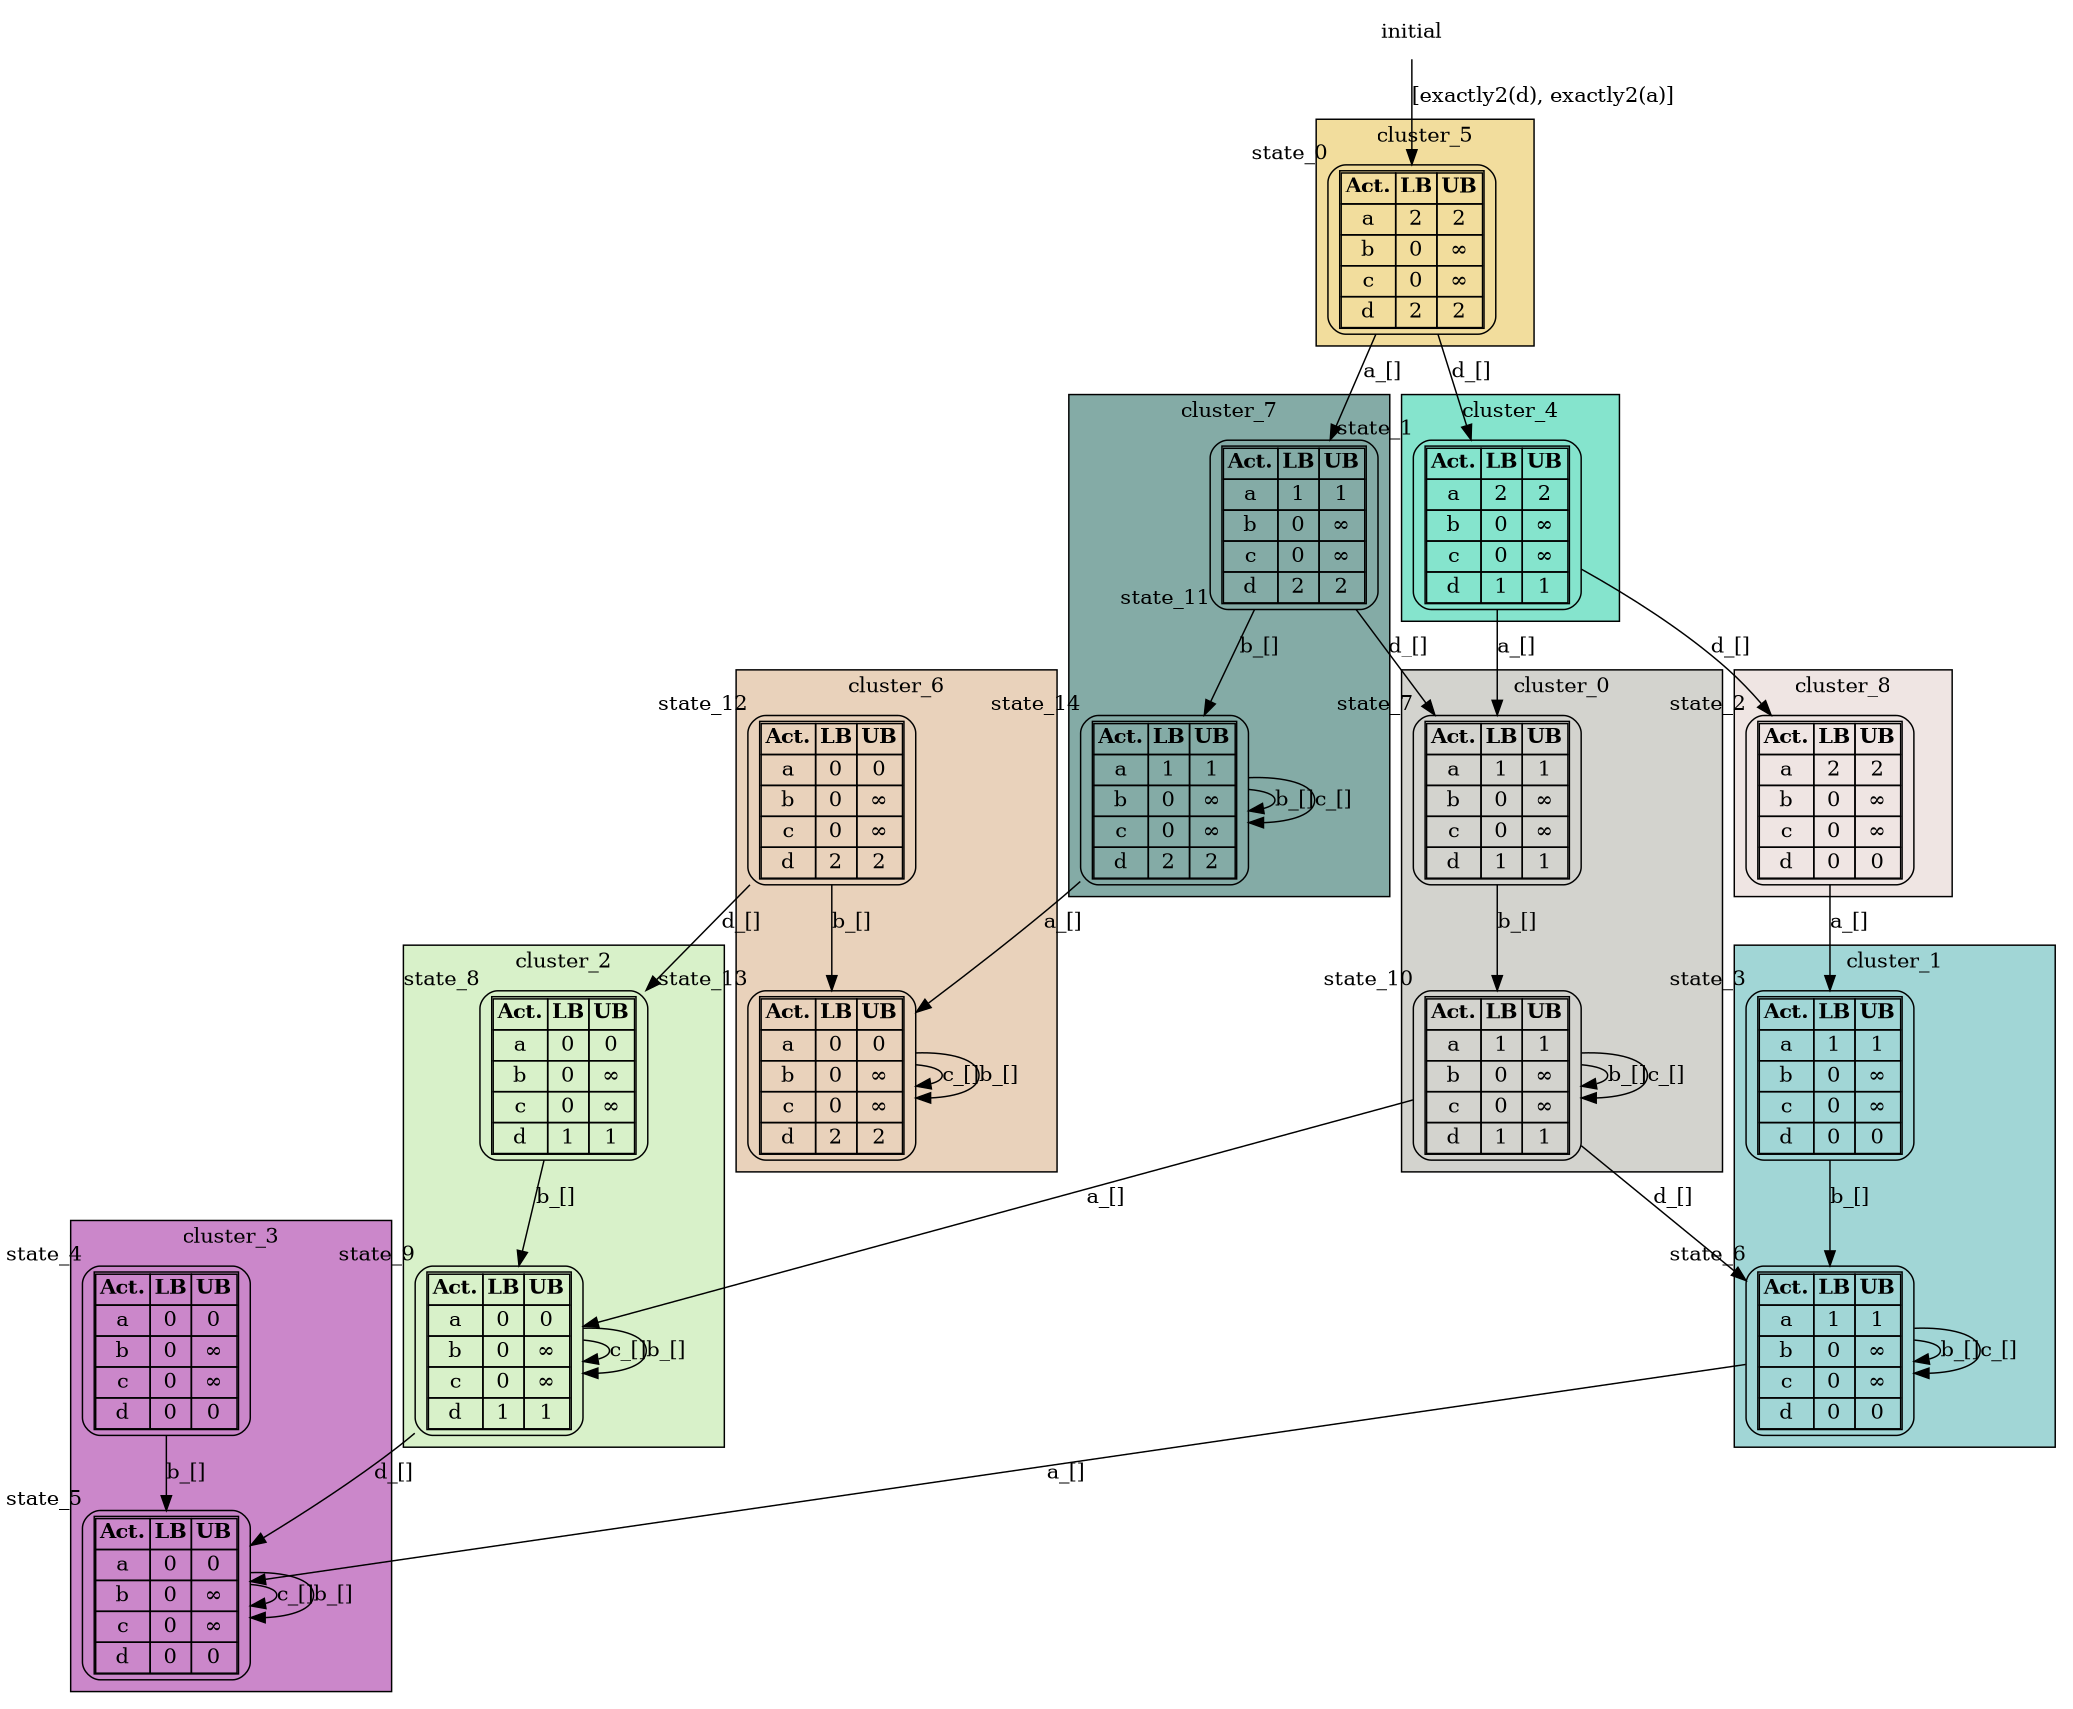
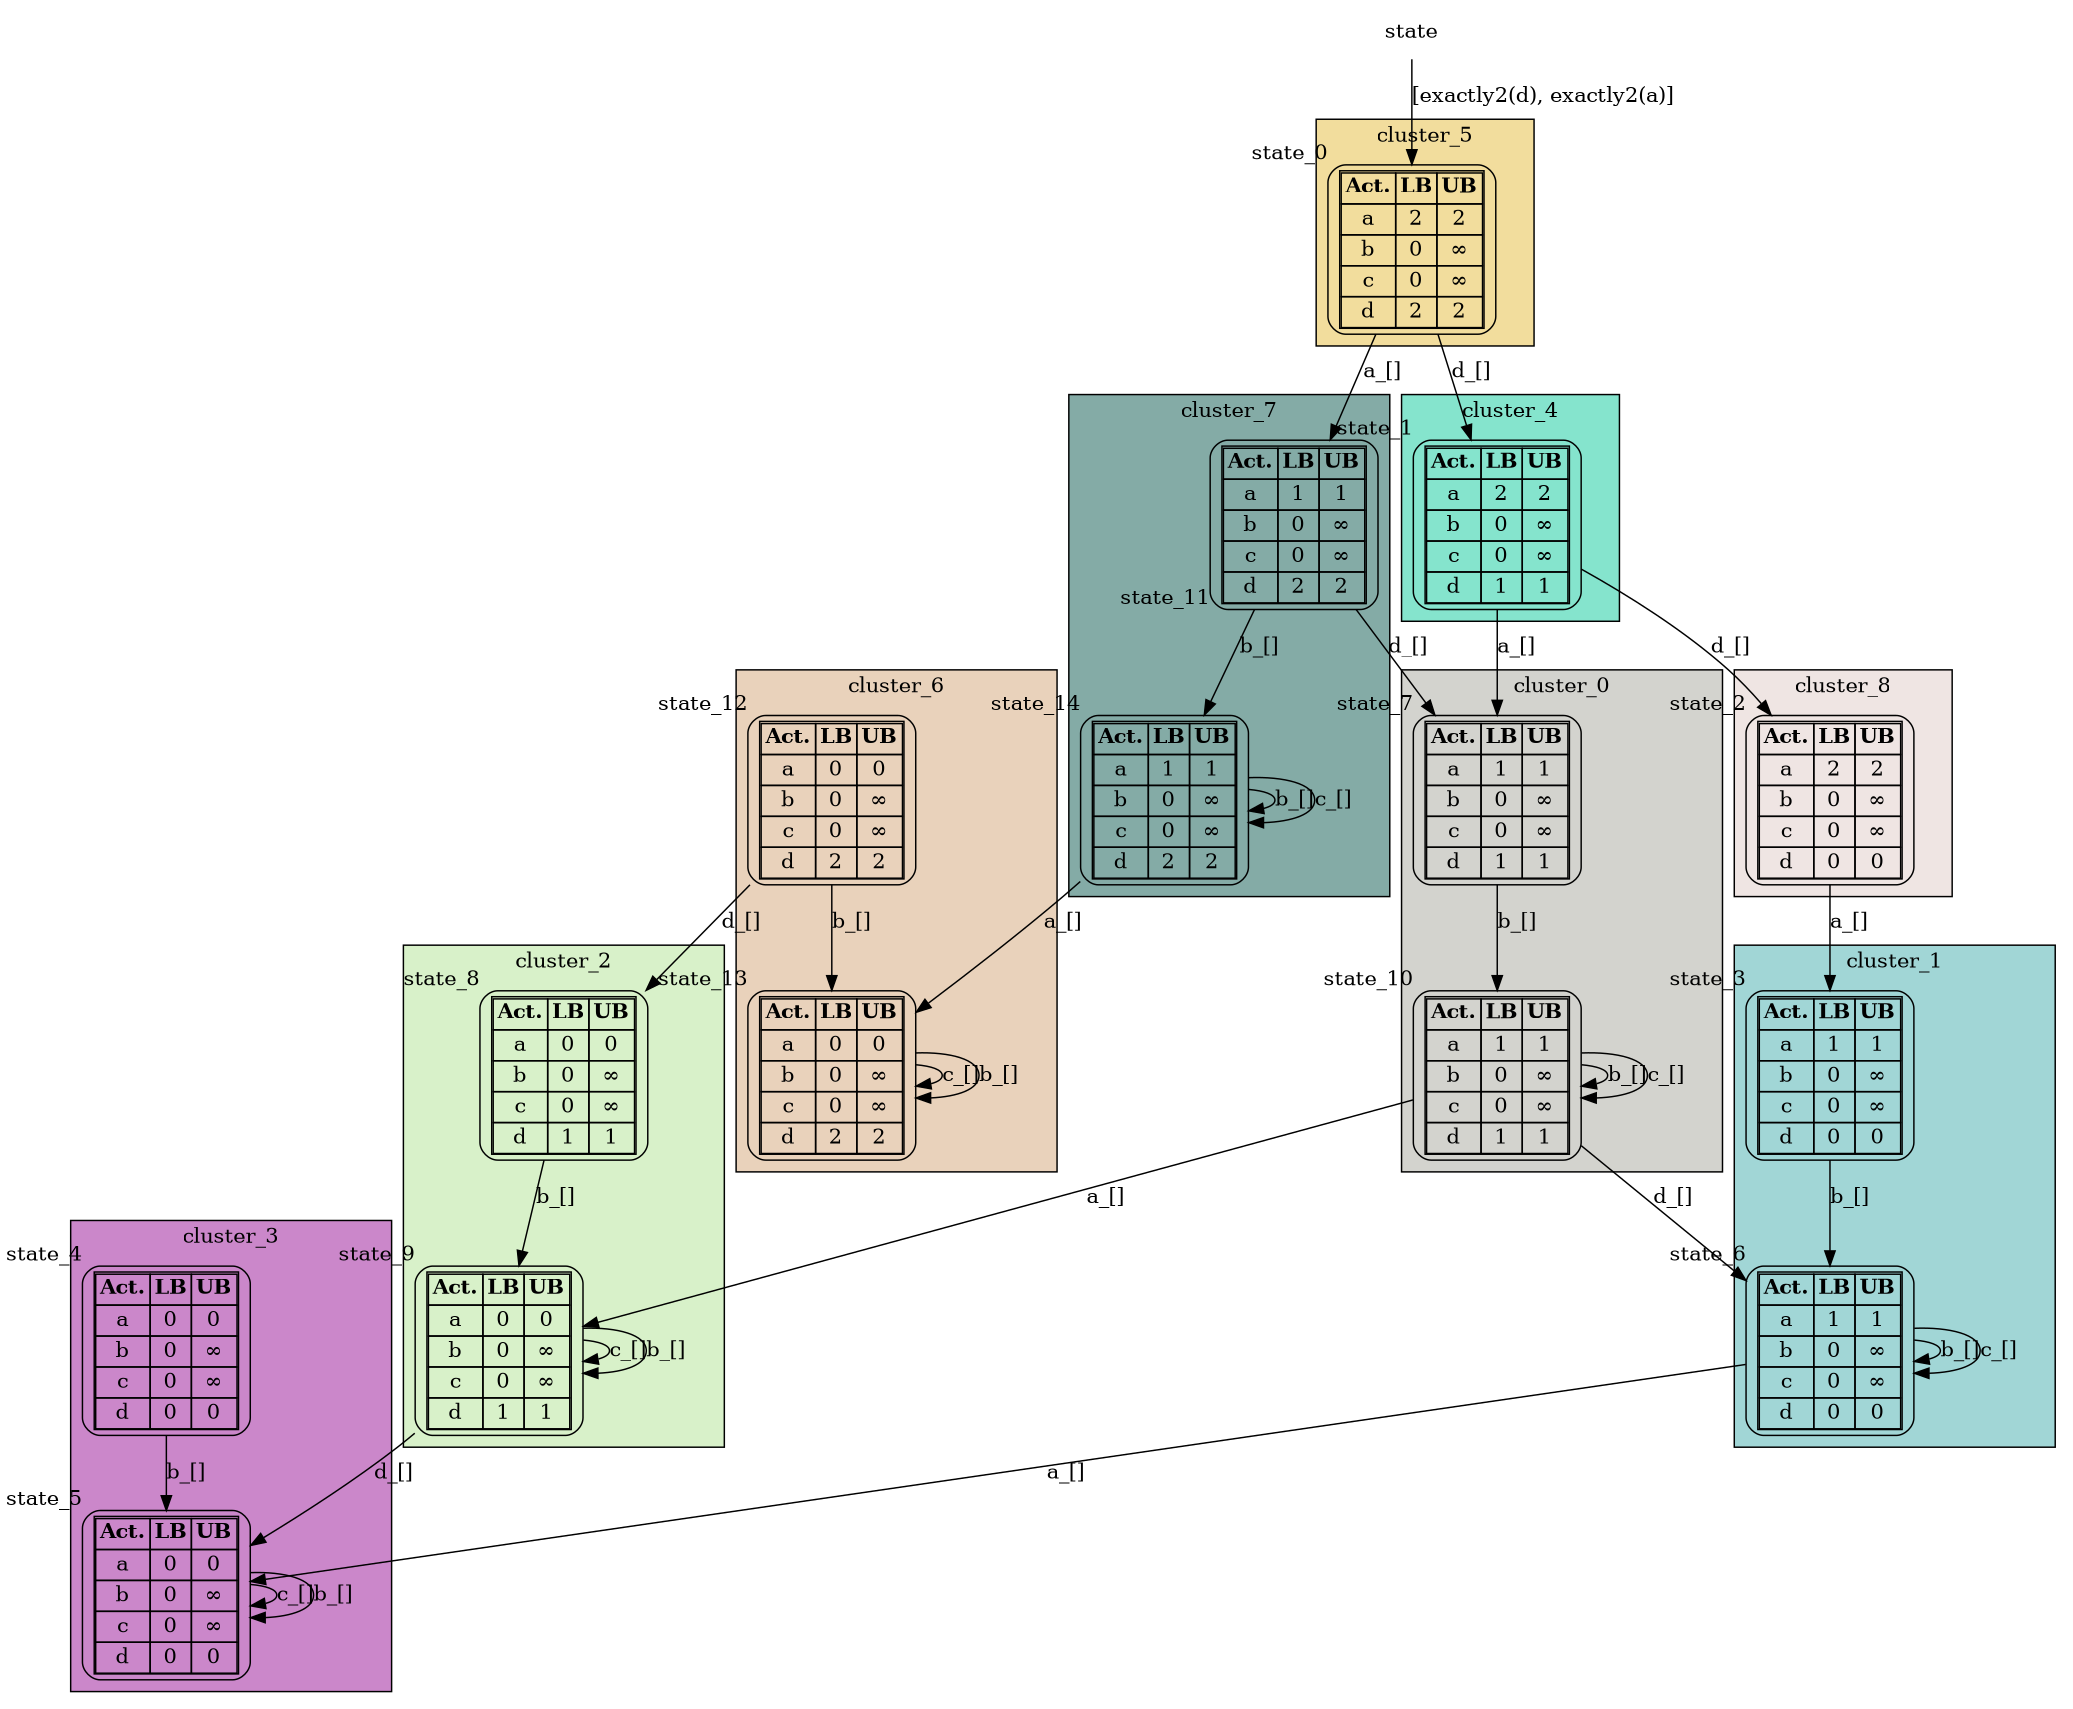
node "initial": label "initial" -> "state"
